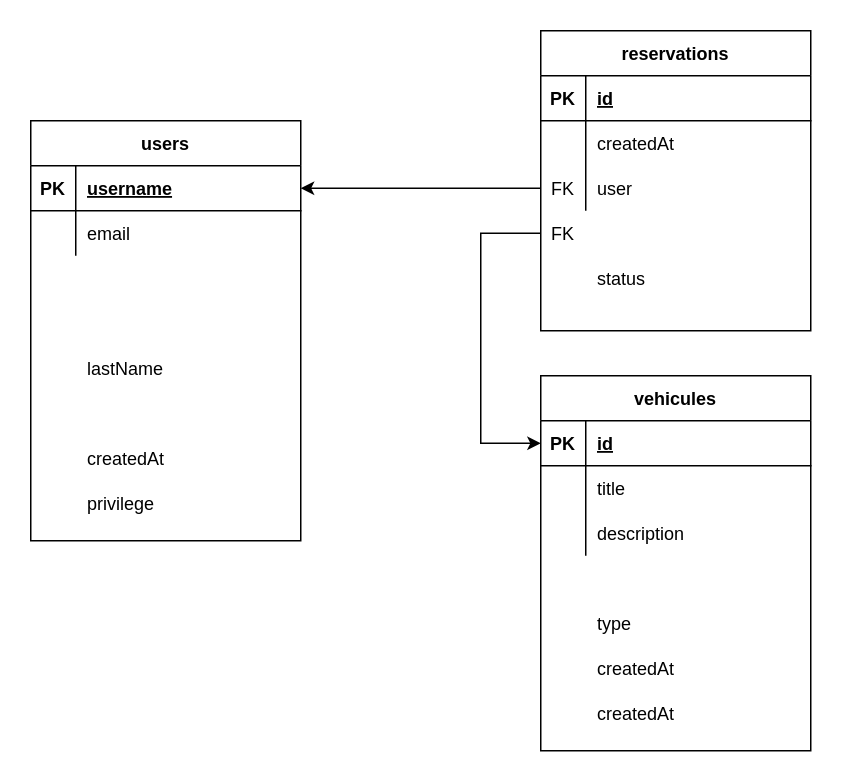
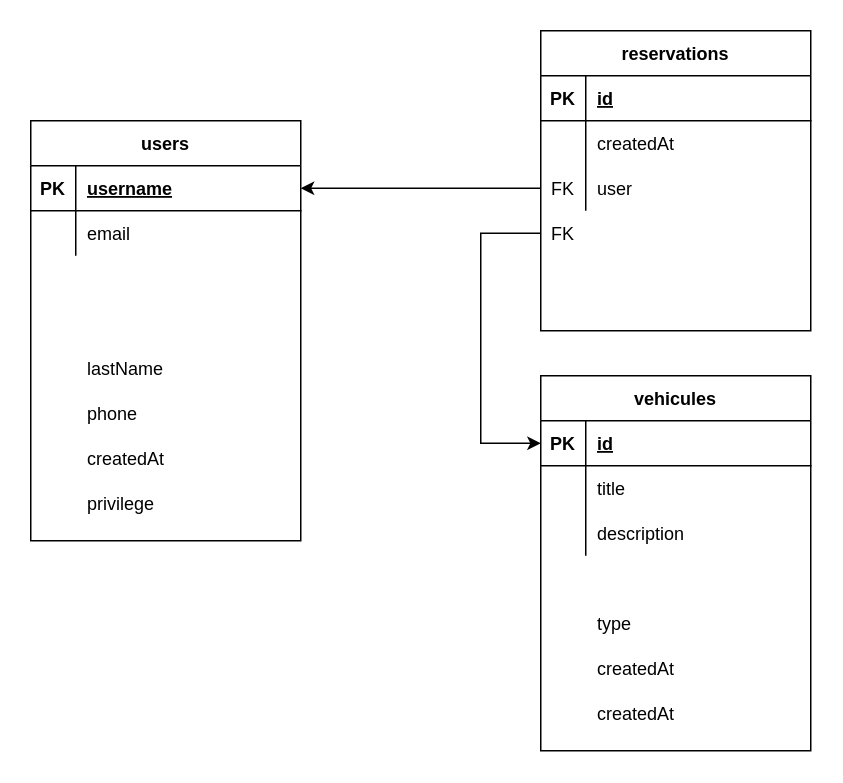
node "status": removed
node "phone": added
